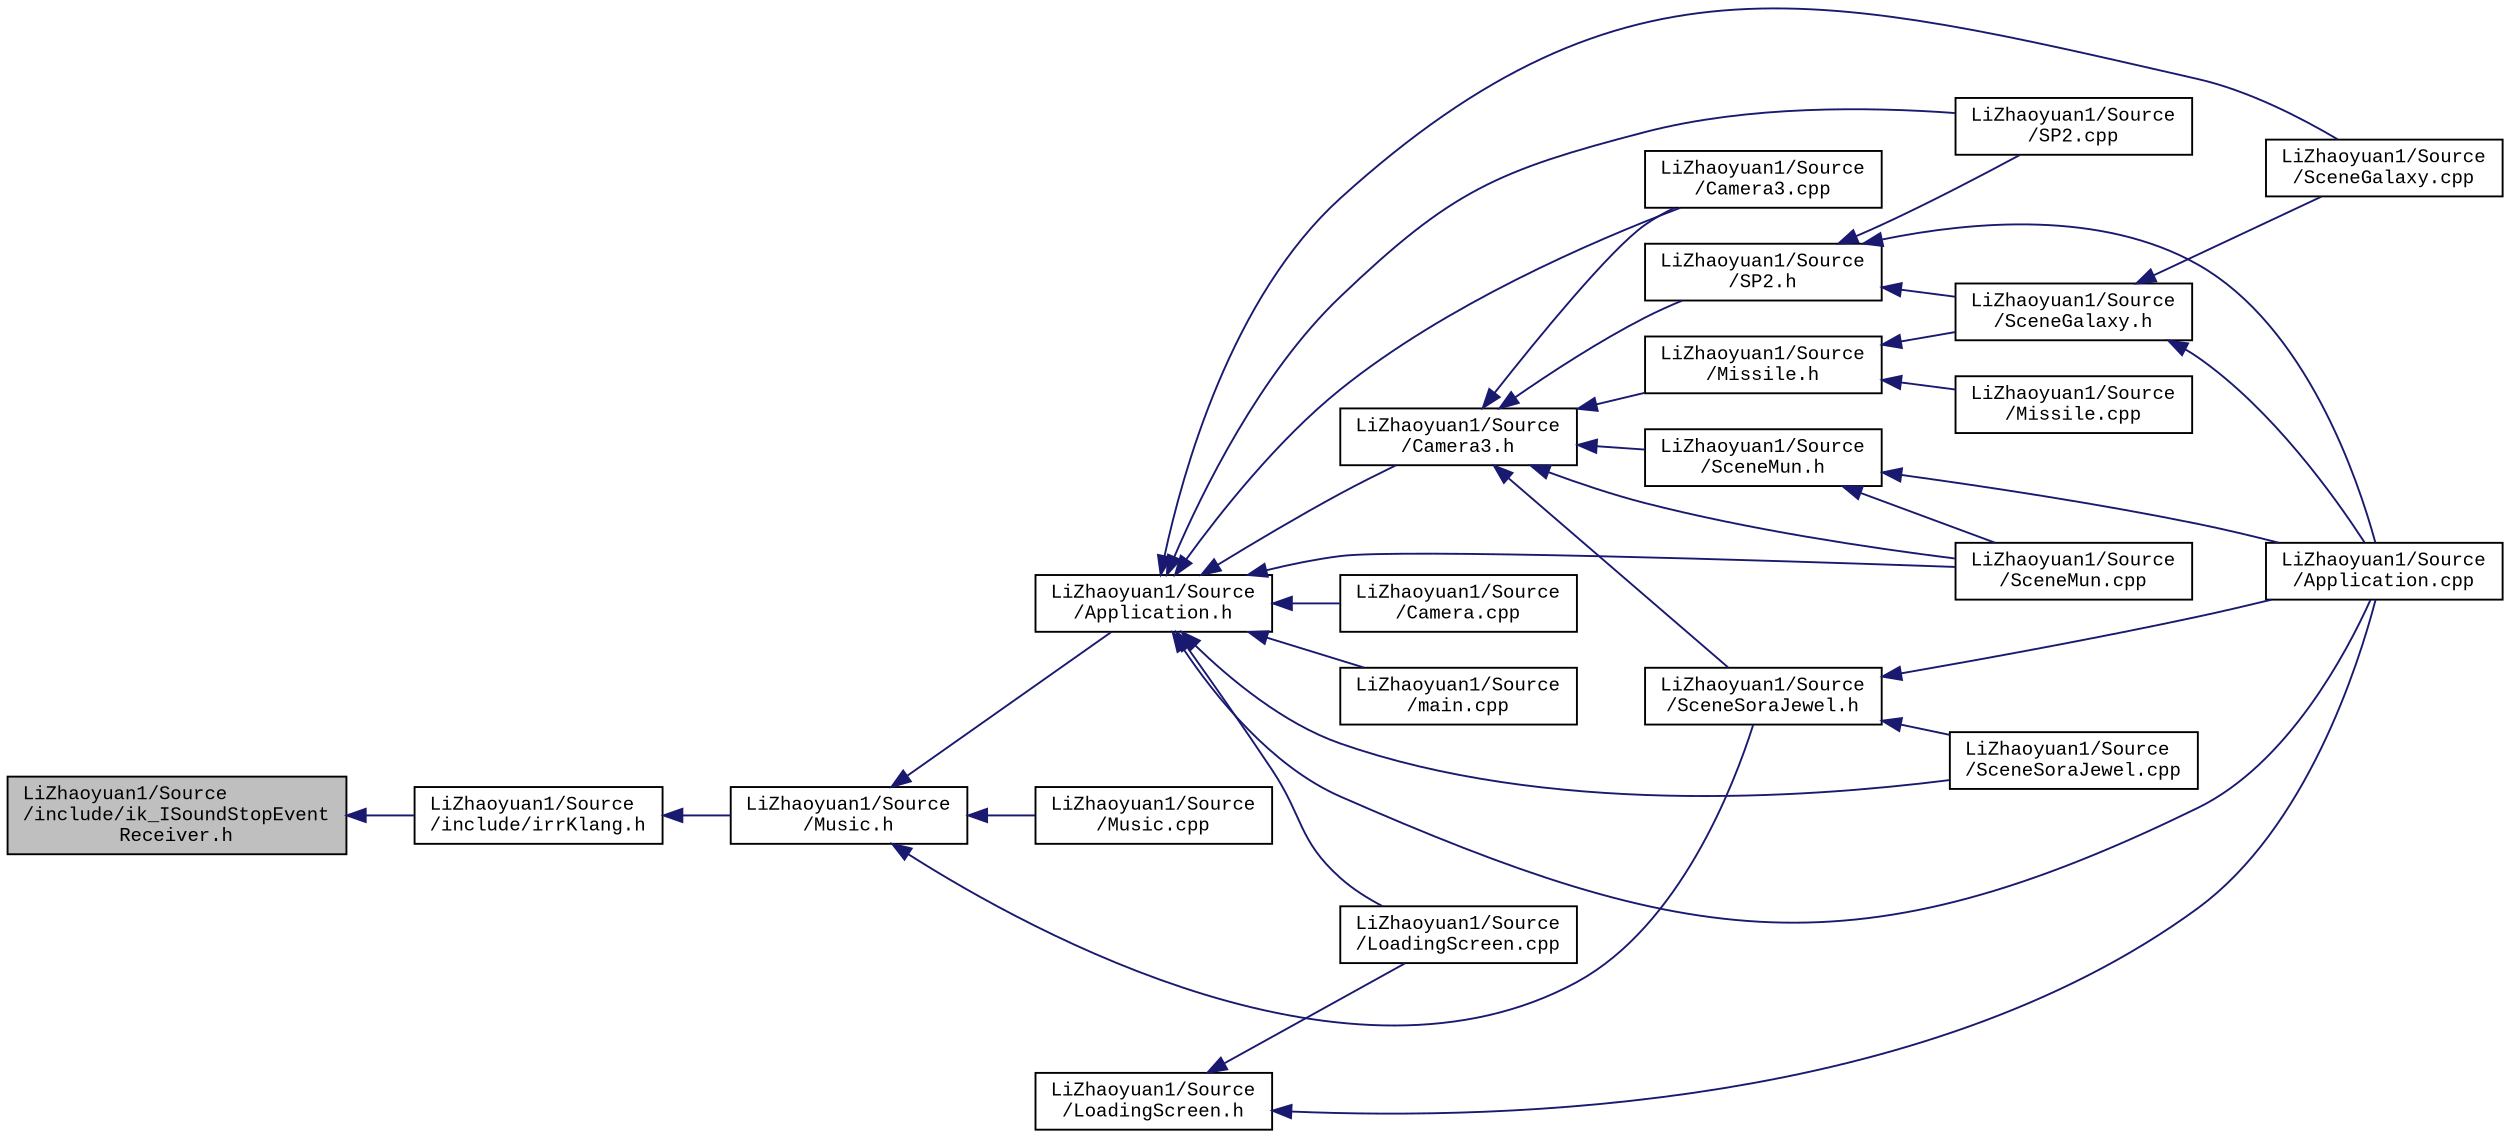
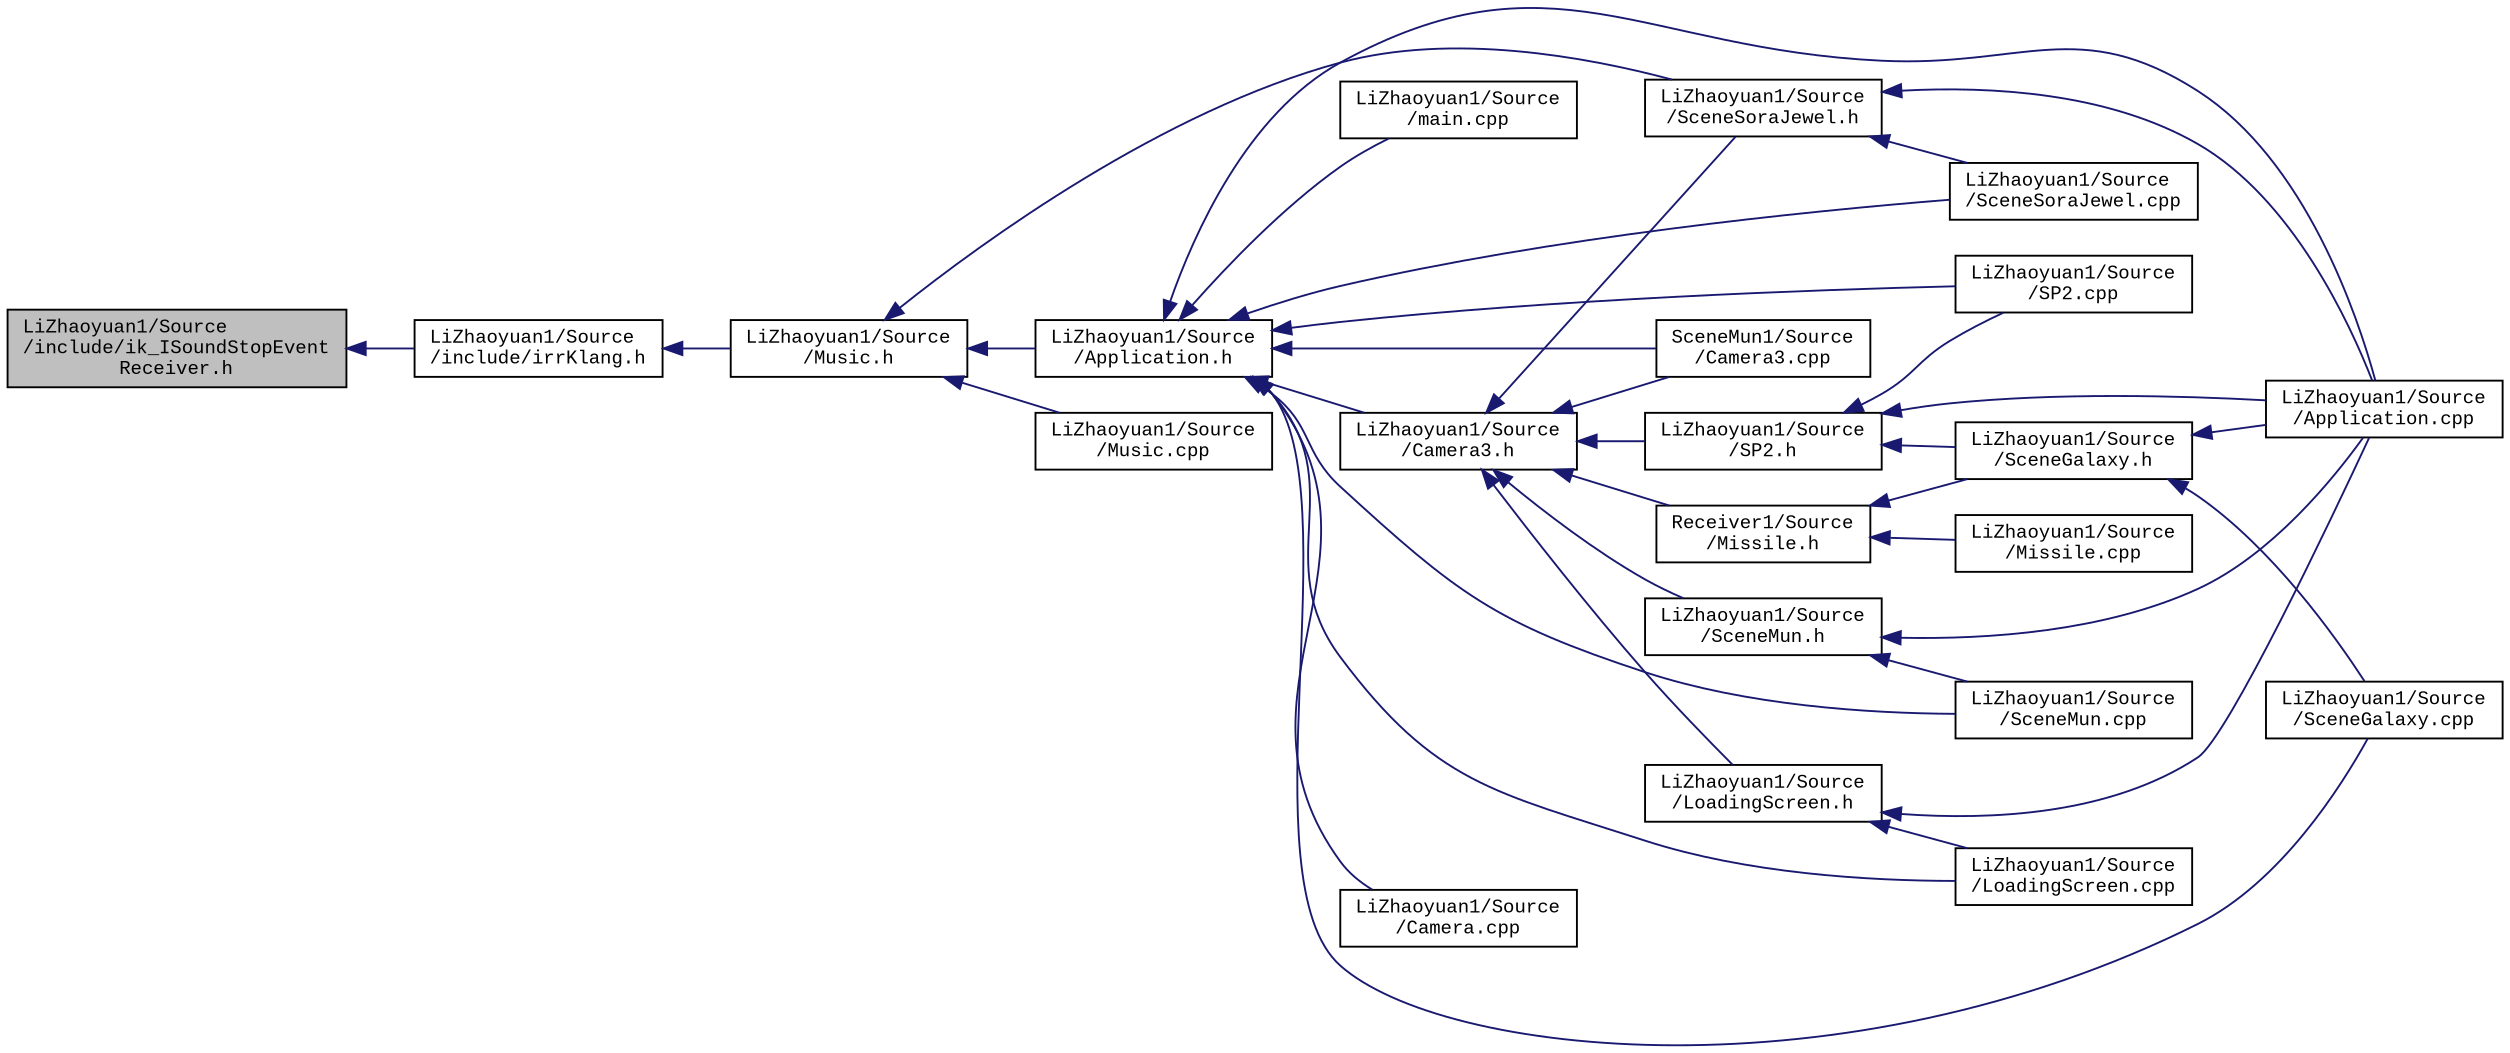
node "LiZhaoyuan1/Source /Camera3.cpp": label "LiZhaoyuan1/Source /Camera3.cpp" -> "SceneMun1/Source /Camera3.cpp"
node "LiZhaoyuan1/Source /Missile.h": label "LiZhaoyuan1/Source /Missile.h" -> "Receiver1/Source /Missile.h"
edge "LiZhaoyuan1/Source /SceneMun.cpp" -> "LiZhaoyuan1/Source /Camera3.h": now "LiZhaoyuan1/Source /LoadingScreen.h" -> "LiZhaoyuan1/Source /Camera3.h"
